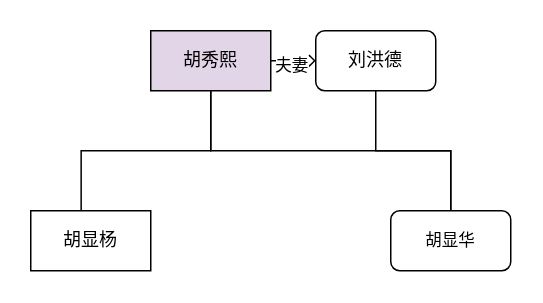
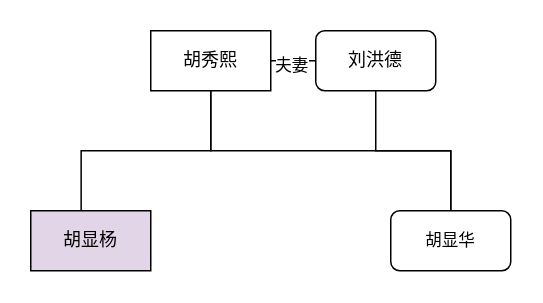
node "胡秀熙": fillcolor #e1d5e7 -> #ffffff
edge "胡秀熙" -> "刘洪德": arrowhead diamond -> none
node "胡显杨": fillcolor #ffffff -> #e1d5e7
